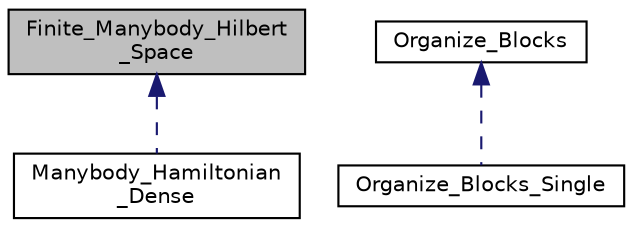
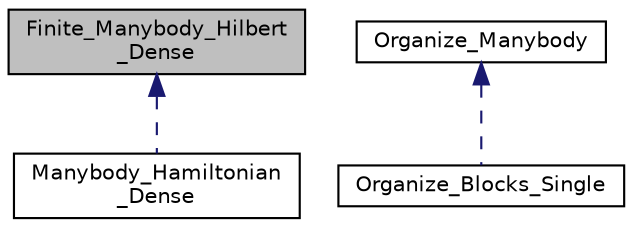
node "Finite_Manybody_Hilbert _Space": label "Finite_Manybody_Hilbert _Space" -> "Finite_Manybody_Hilbert _Dense"
node "Organize_Blocks": label "Organize_Blocks" -> "Organize_Manybody"
